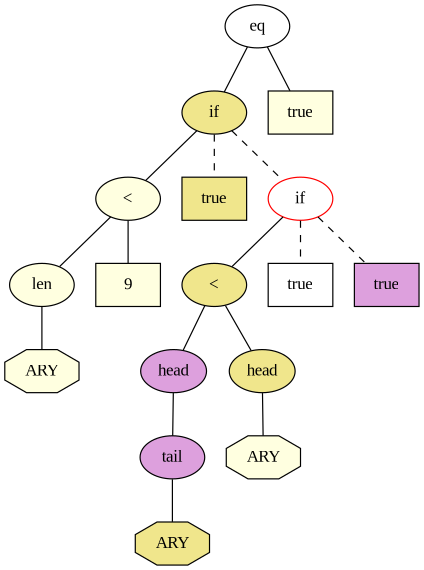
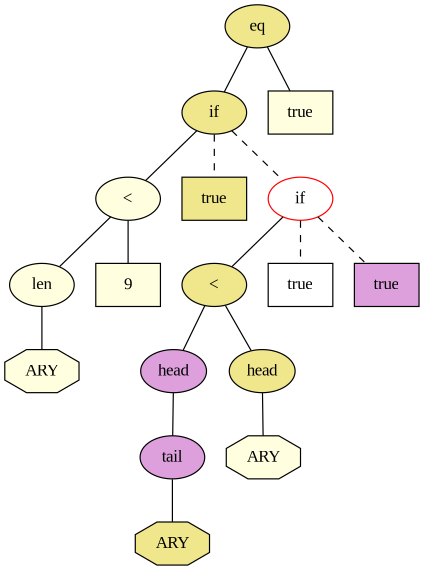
node "eq": fillcolor white -> khaki
